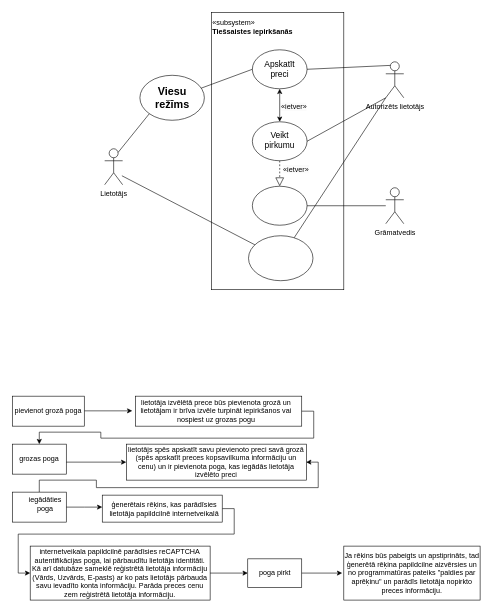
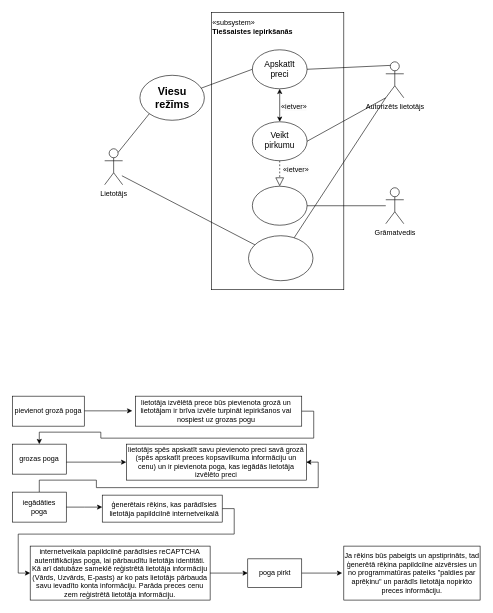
node "iegādāties poga": moved (45, 504) -> (39, 507)
